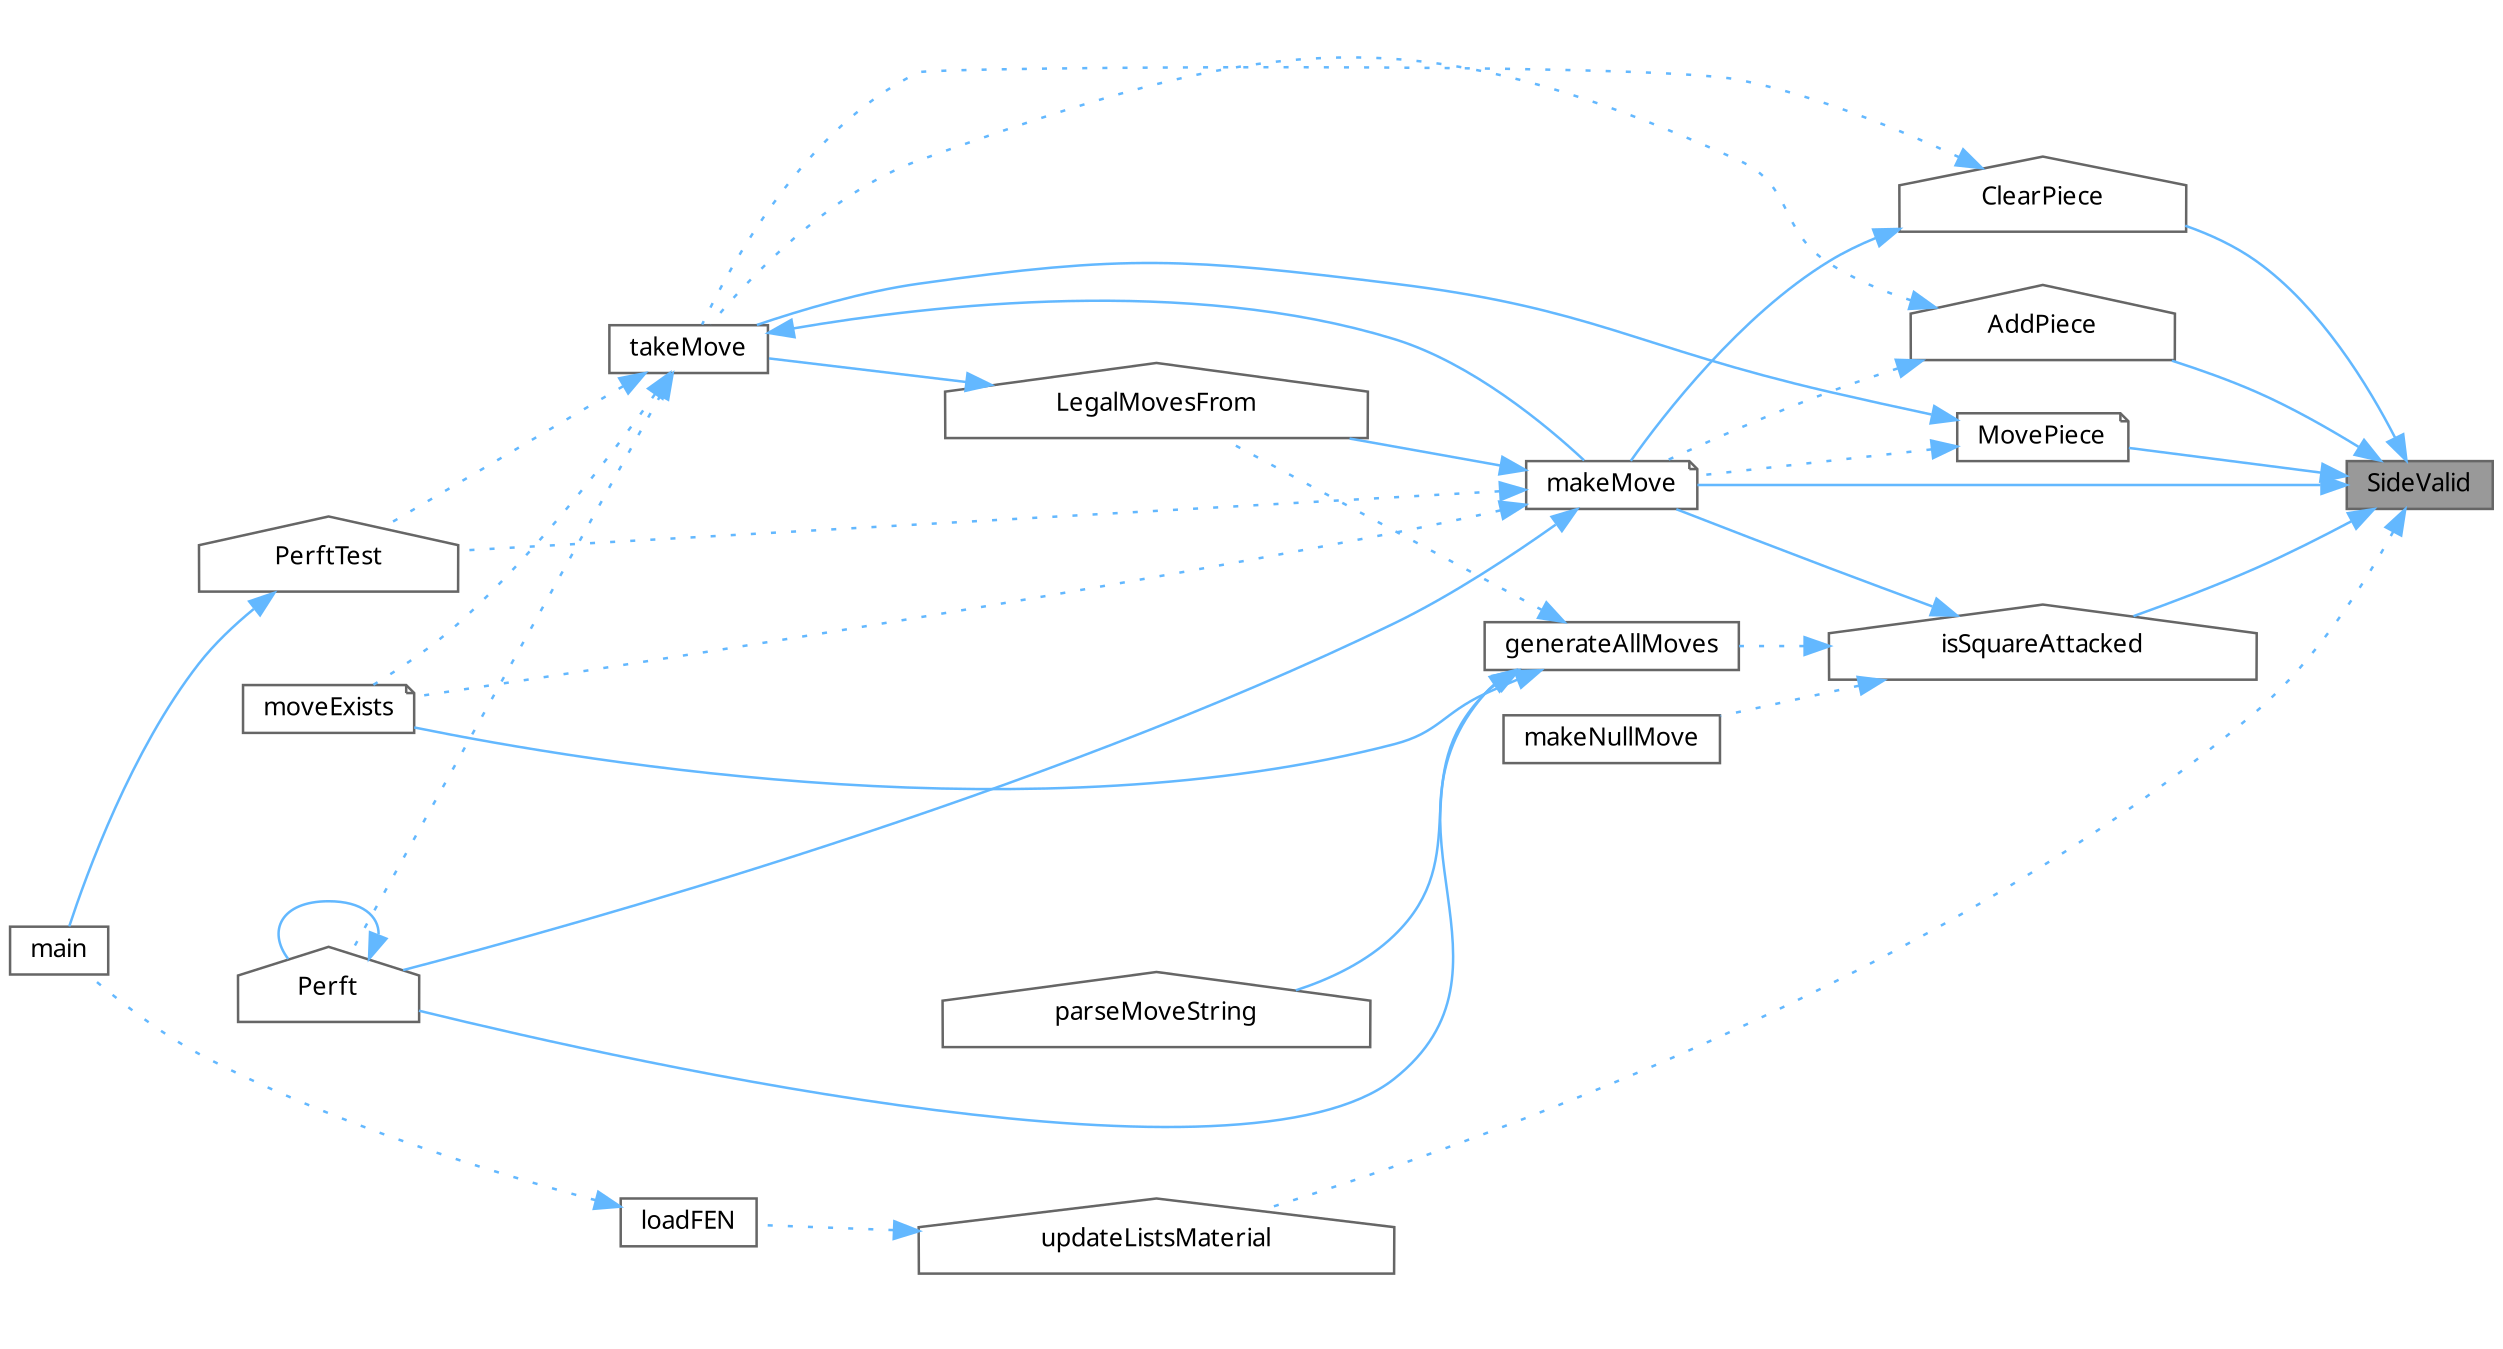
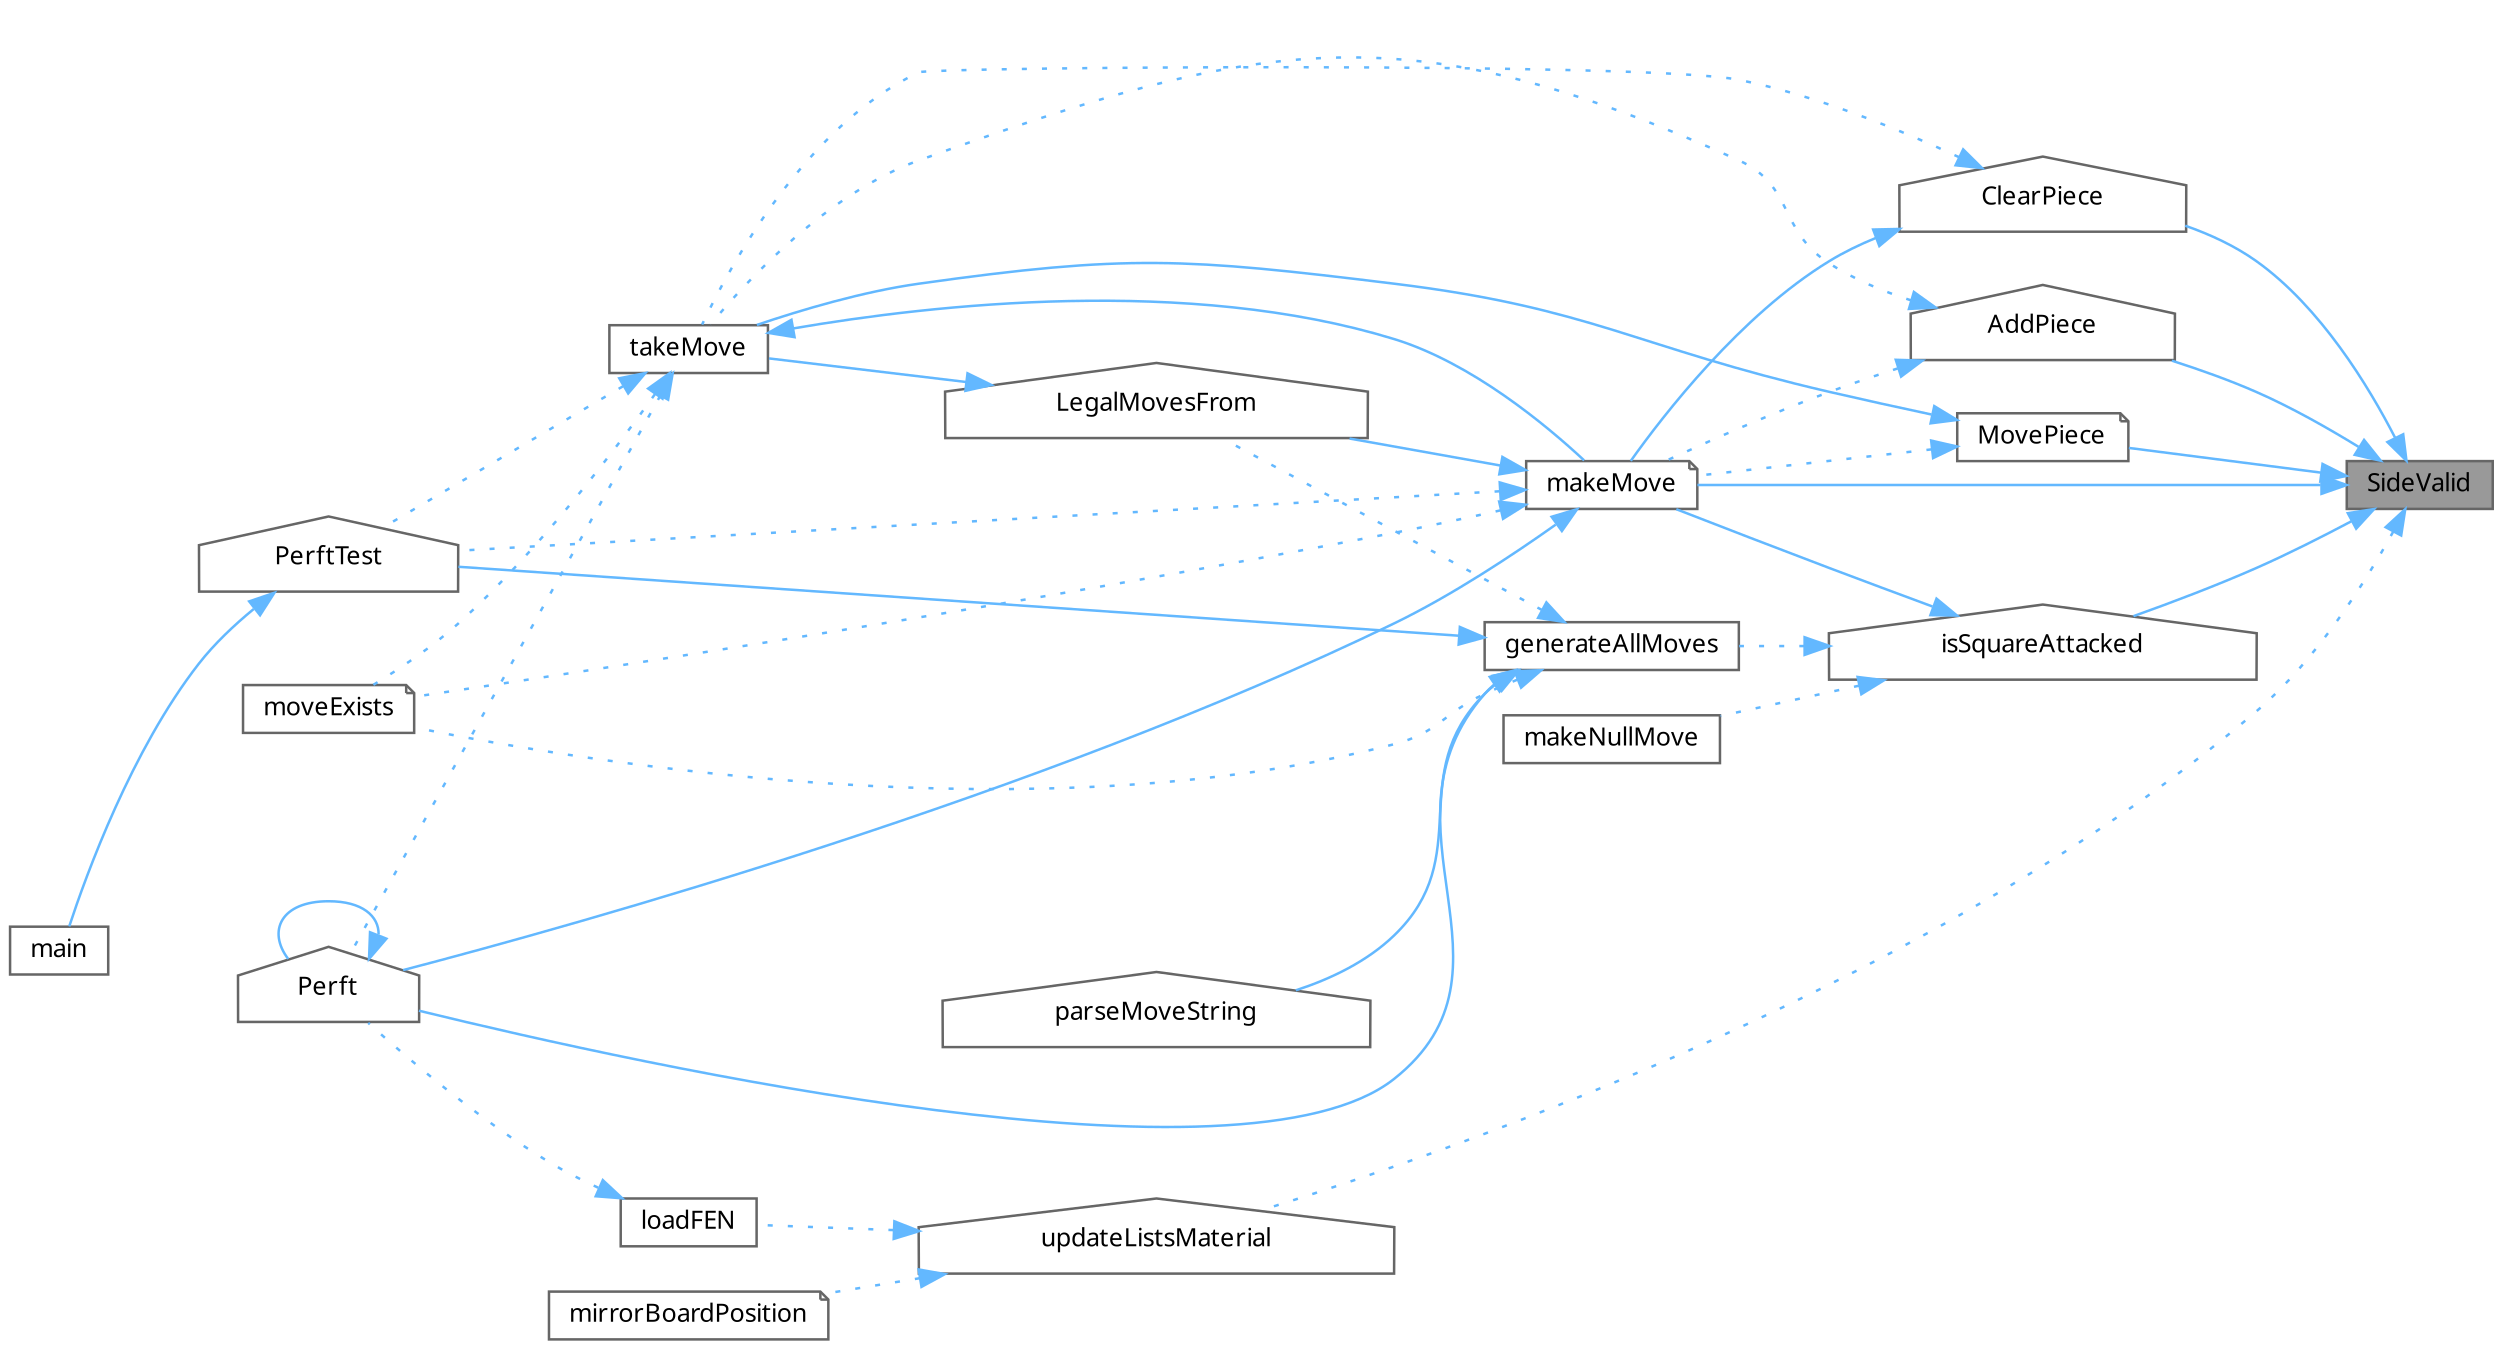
edge "PerftTest" -> "generateAllMoves": added
edge "moveExists" -> "generateAllMoves": style solid -> dotted
edge "main" -> "loadFEN": now "Perft" -> "loadFEN"
node "mirrorBoardPosition": added
